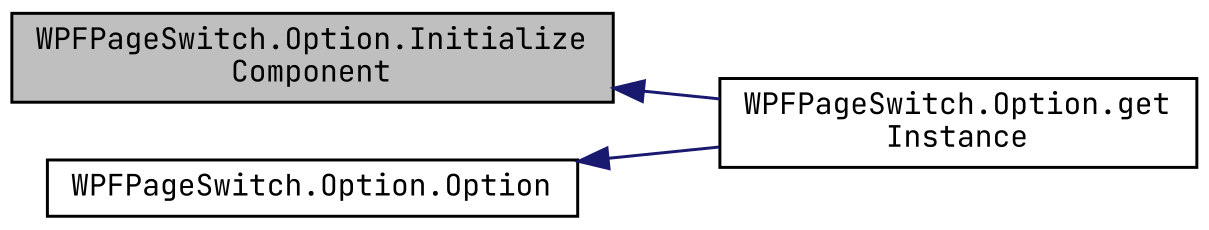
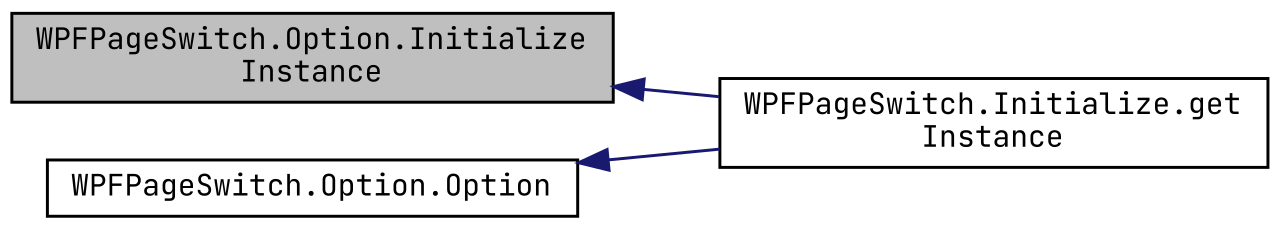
node "WPFPageSwitch.Option.Initialize Component": label "WPFPageSwitch.Option.Initialize Component" -> "WPFPageSwitch.Option.Initialize Instance"
node "WPFPageSwitch.Option.get Instance": label "WPFPageSwitch.Option.get Instance" -> "WPFPageSwitch.Initialize.get Instance"
